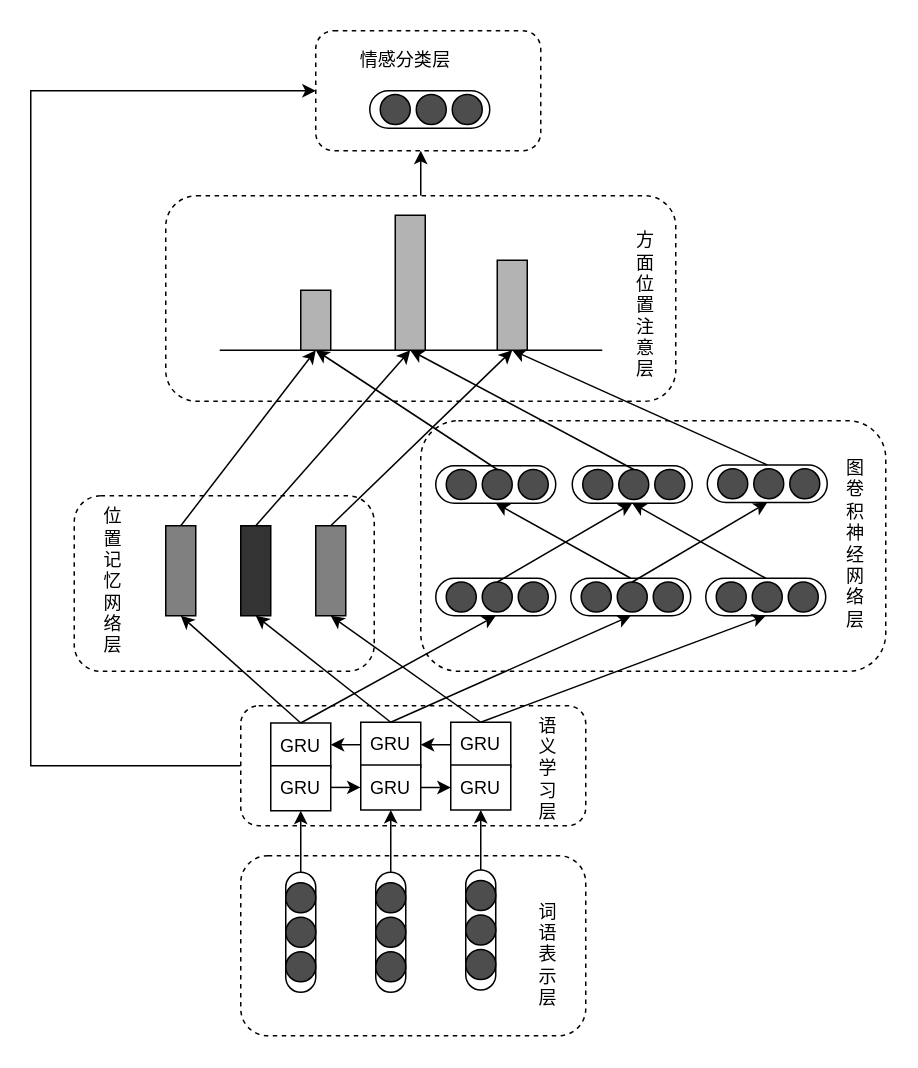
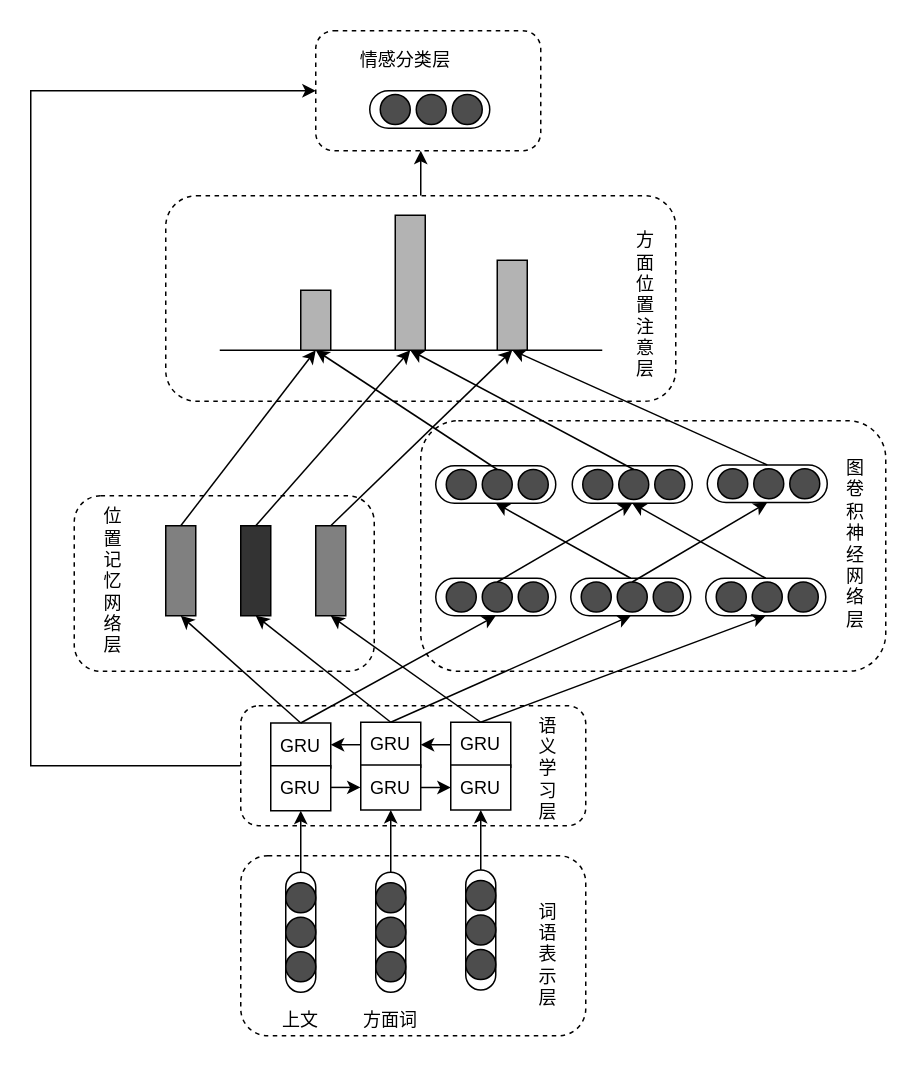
node "上文": added
node "方面词": added
